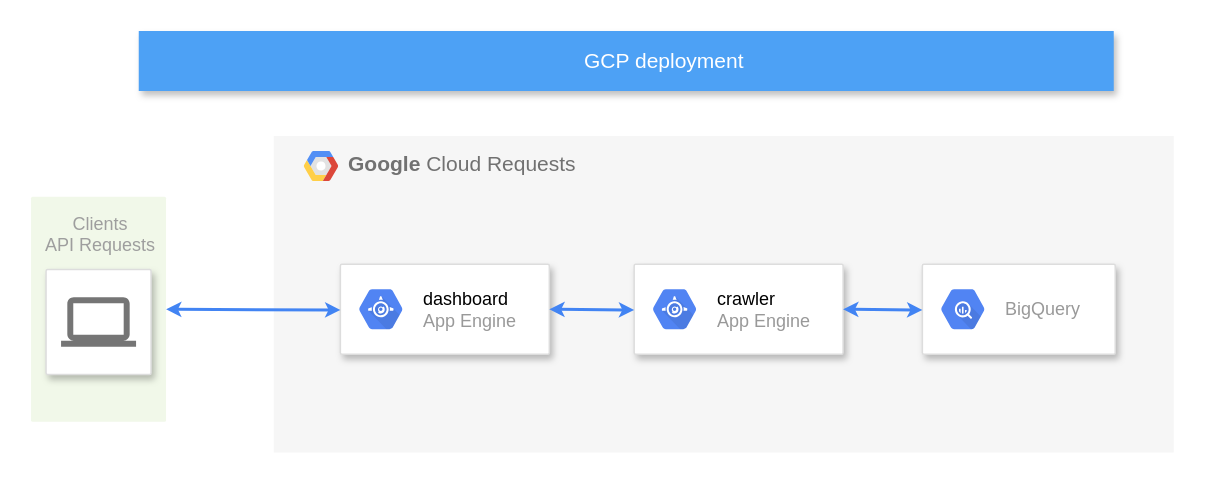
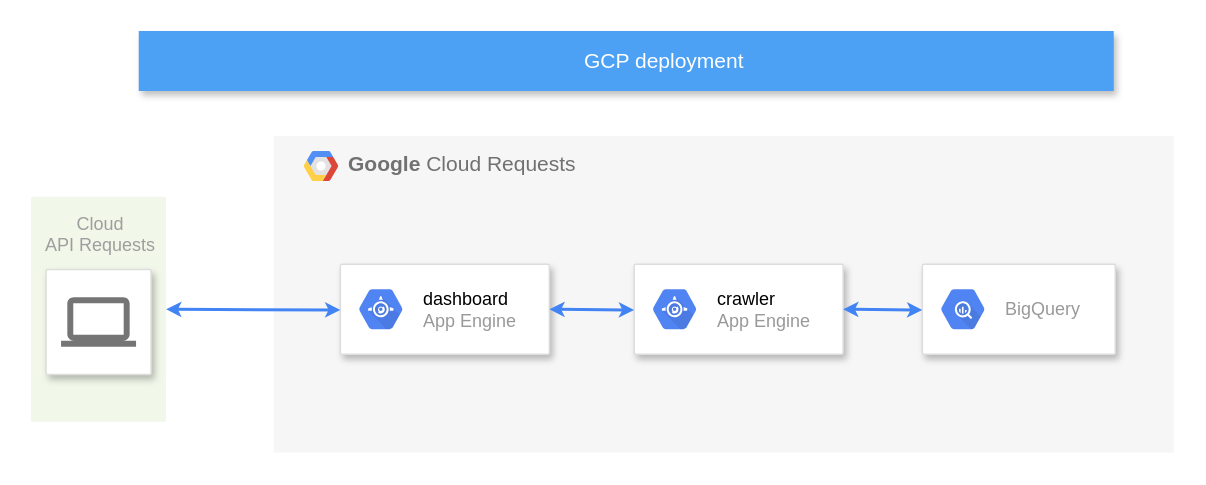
node "Clients API Requests": label "Clients API Requests" -> "Cloud API Requests"
